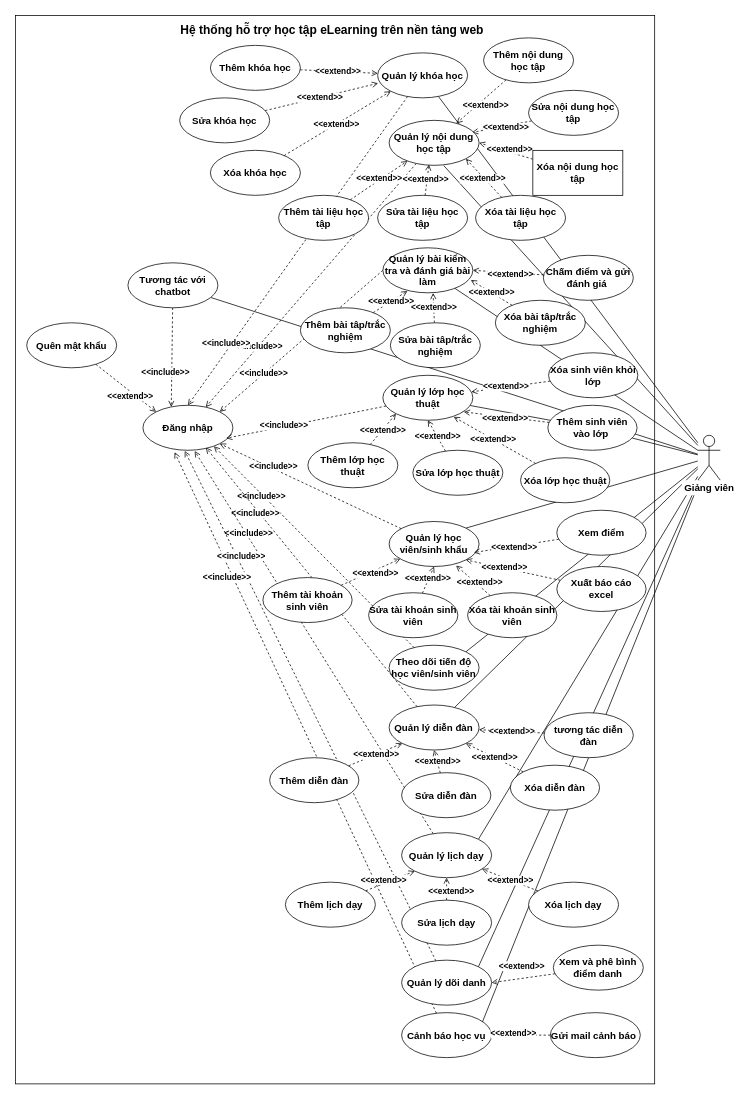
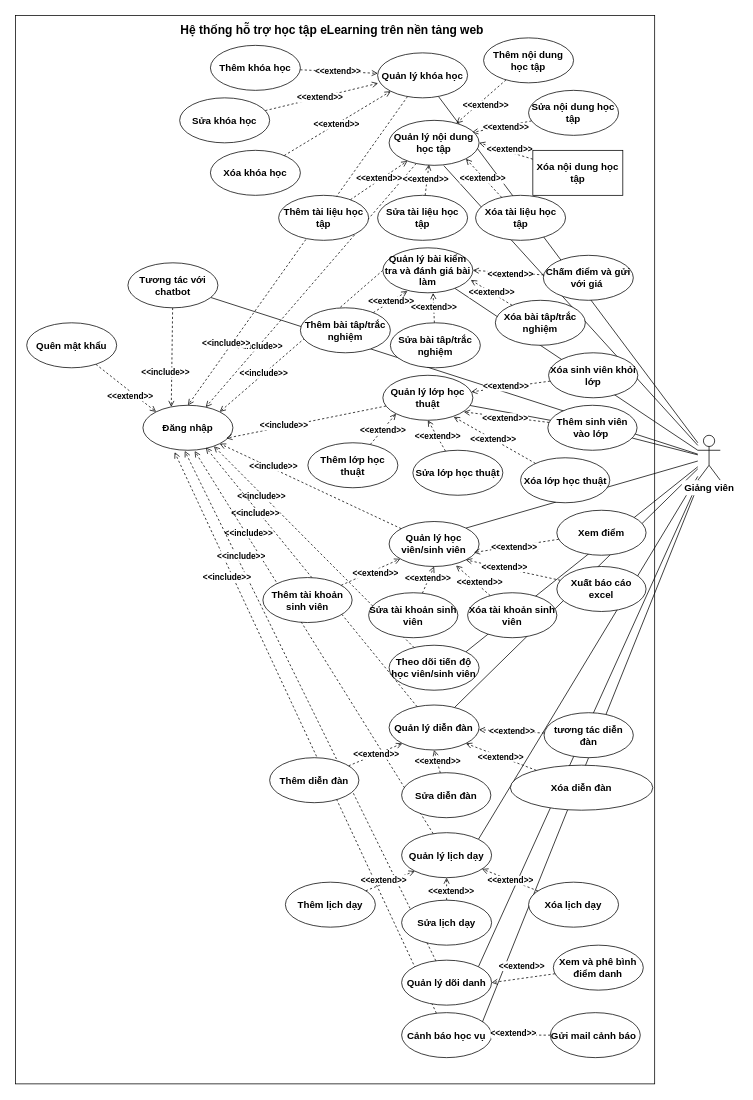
node "Chấm điểm và gửi đánh giá": label "Chấm điểm và gửi đánh giá" -> "Chấm điểm và gửi với giá"
node "Quản lý học viên/sinh khẩu": label "Quản lý học viên/sinh khẩu" -> "Quản lý học viên/sinh viên"
node "Xóa diễn đàn": size 89x45 -> 143x45
